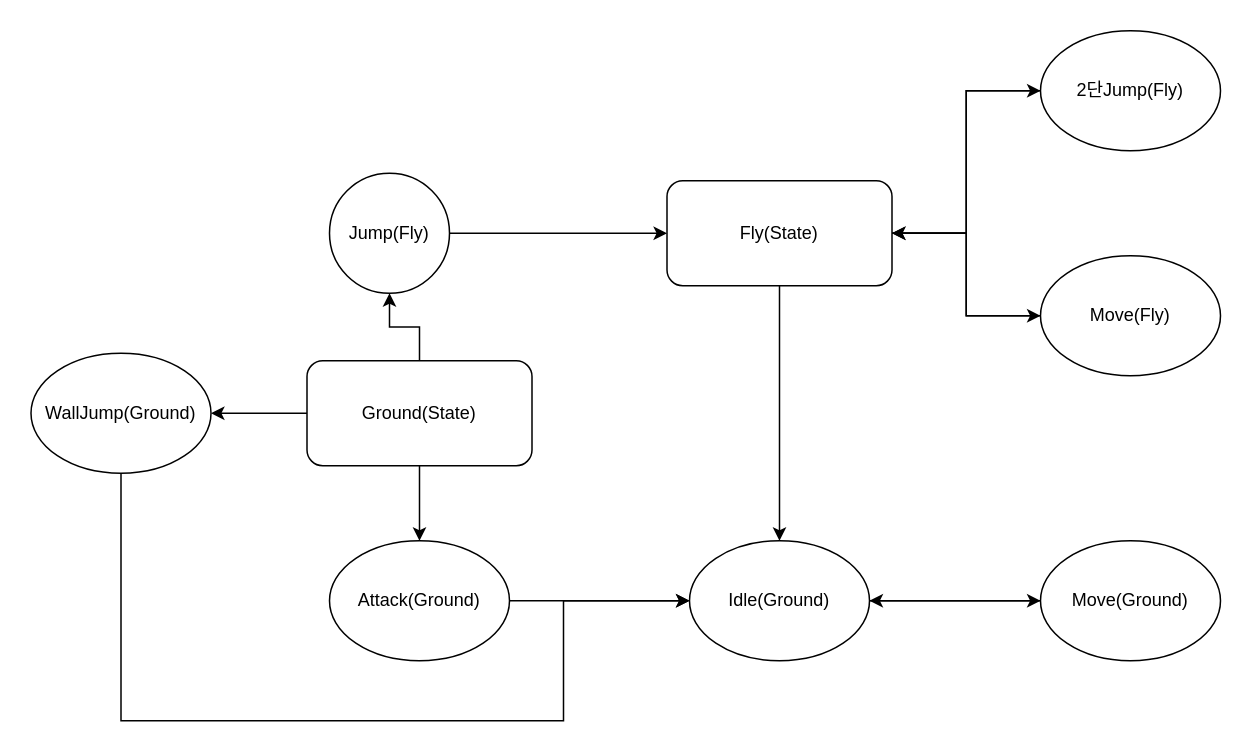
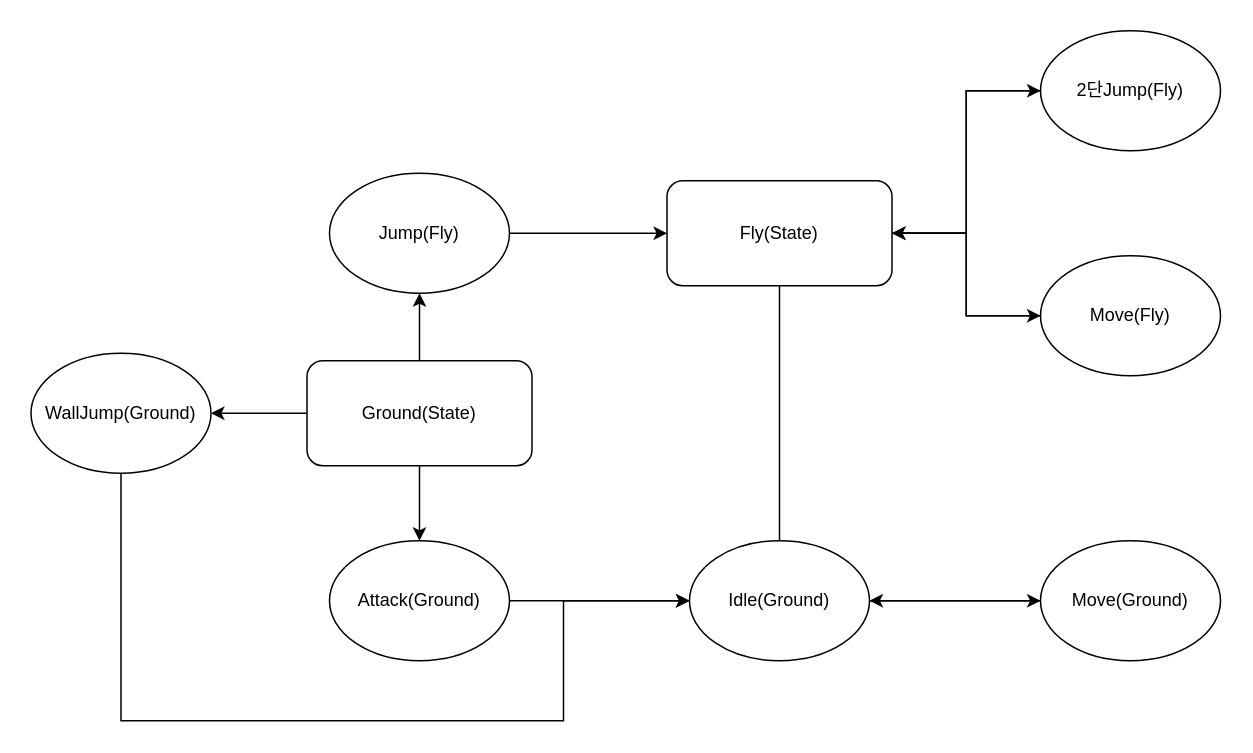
node "Jump(Fly)": size 120x120 -> 180x120
edge "Fly(State)" -> "Idle(Ground)": arrowhead classic -> none
